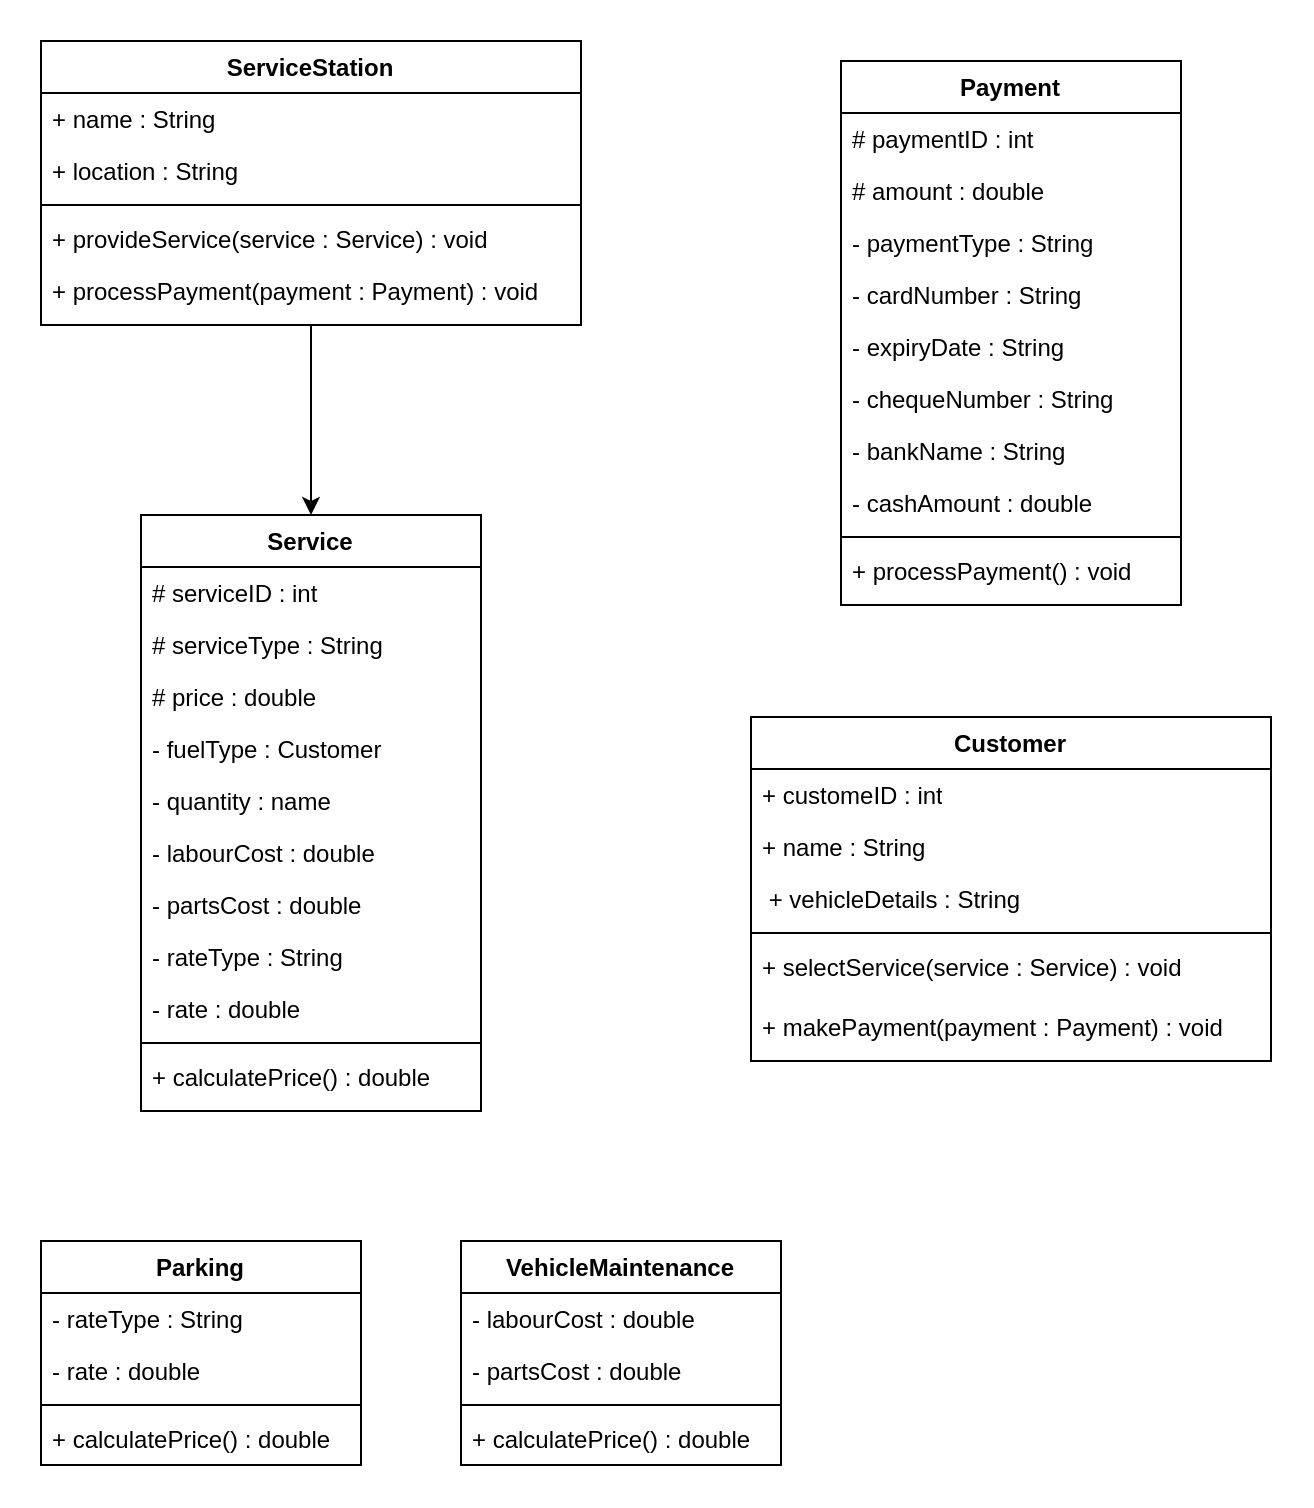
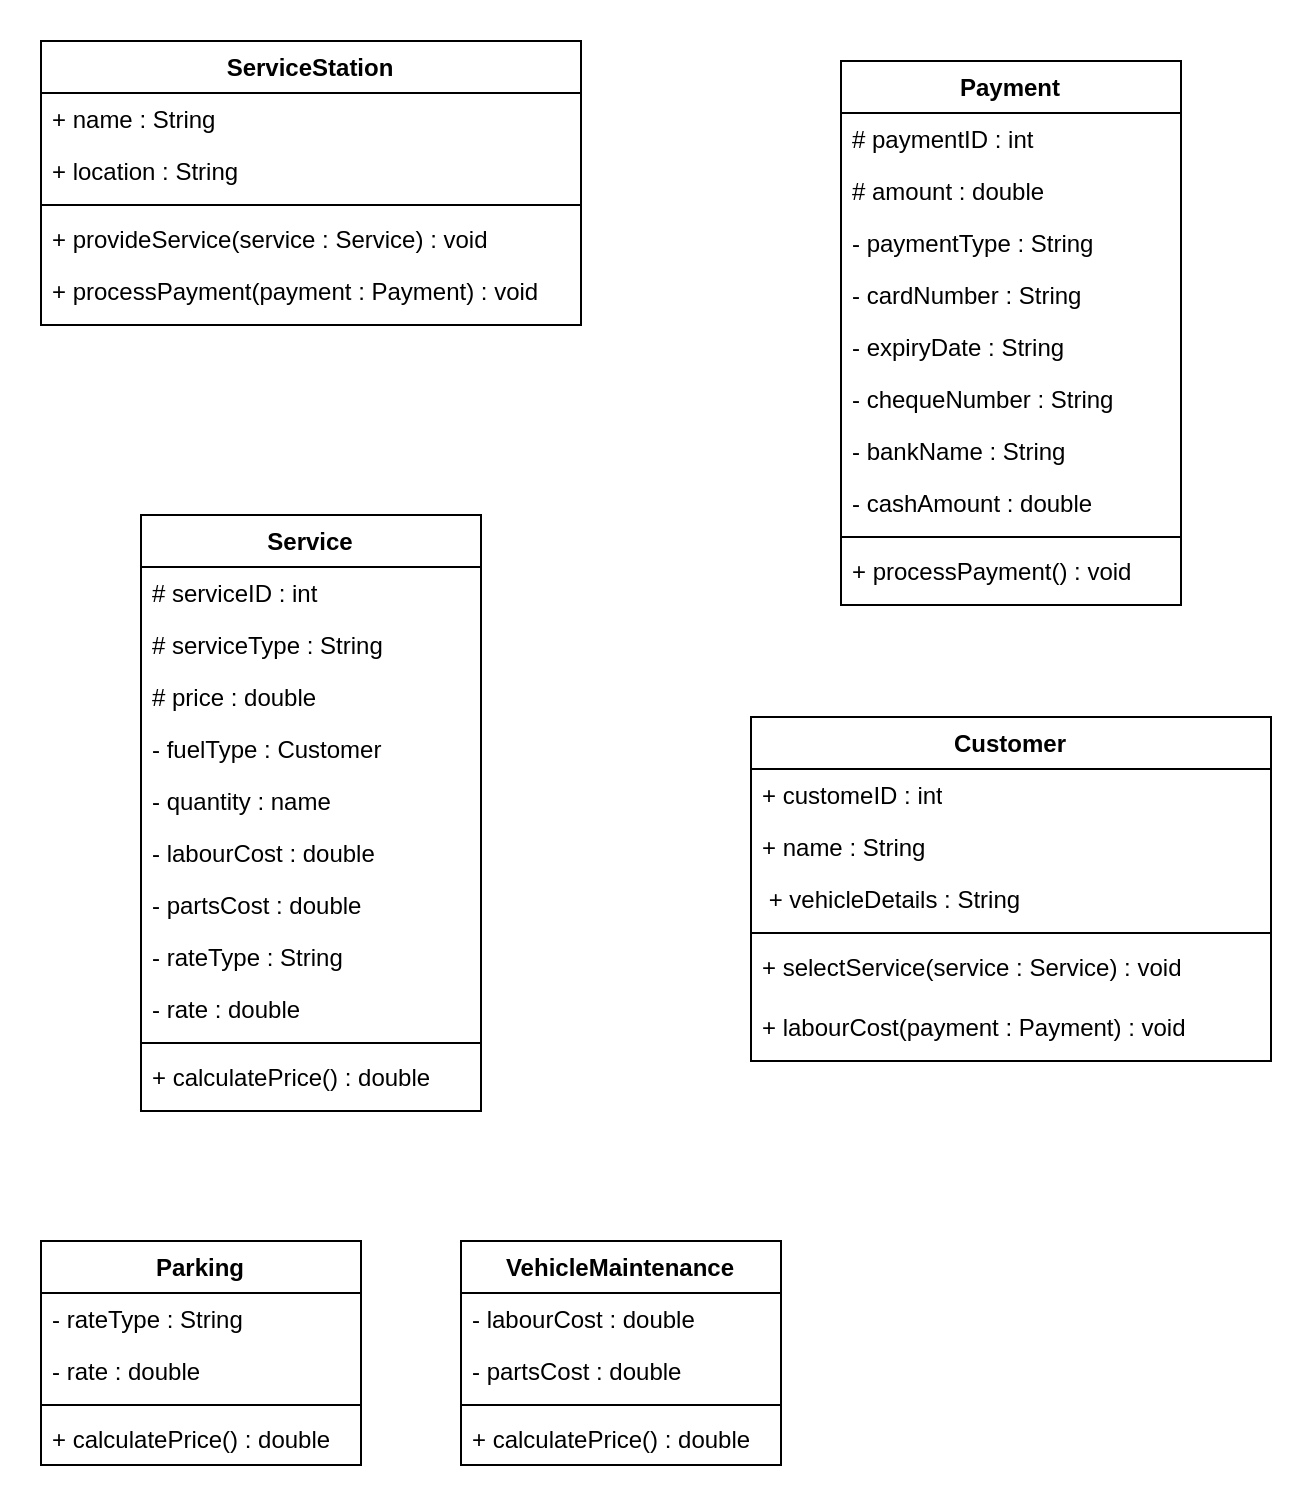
edge "ServiceStation" -> "Service": removed
node "+ makePayment(payment : Payment) : void": label "+ makePayment(payment : Payment) : void" -> "+ labourCost(payment : Payment) : void"
